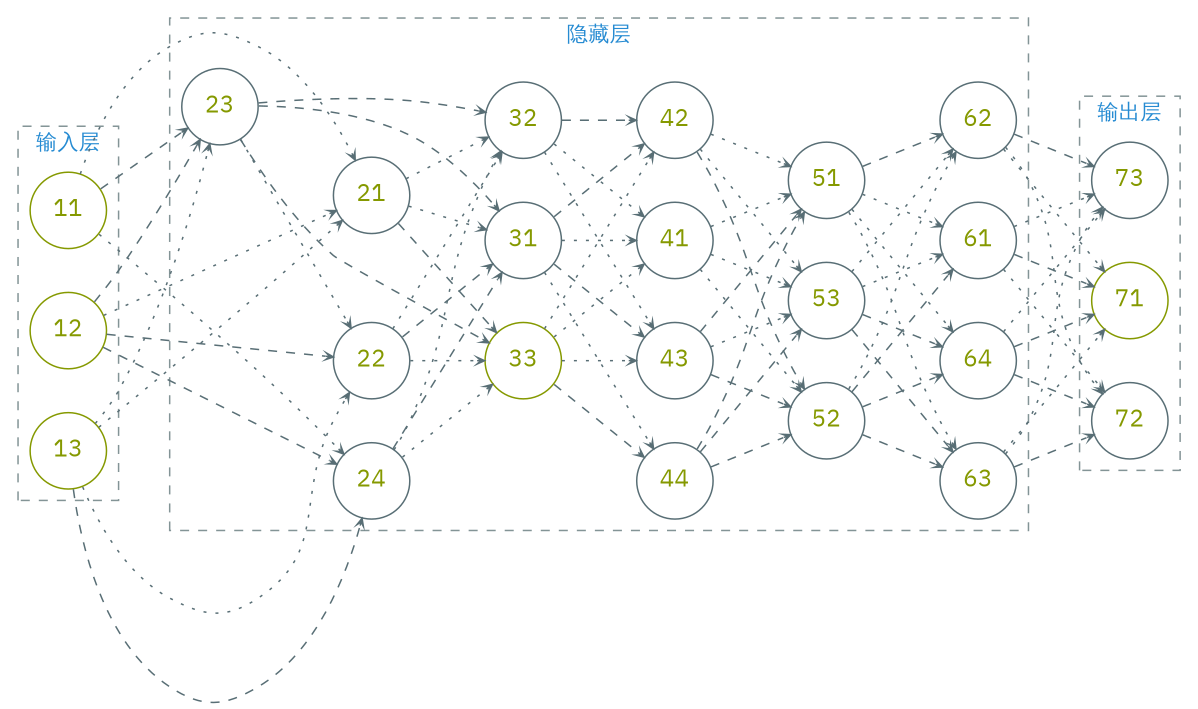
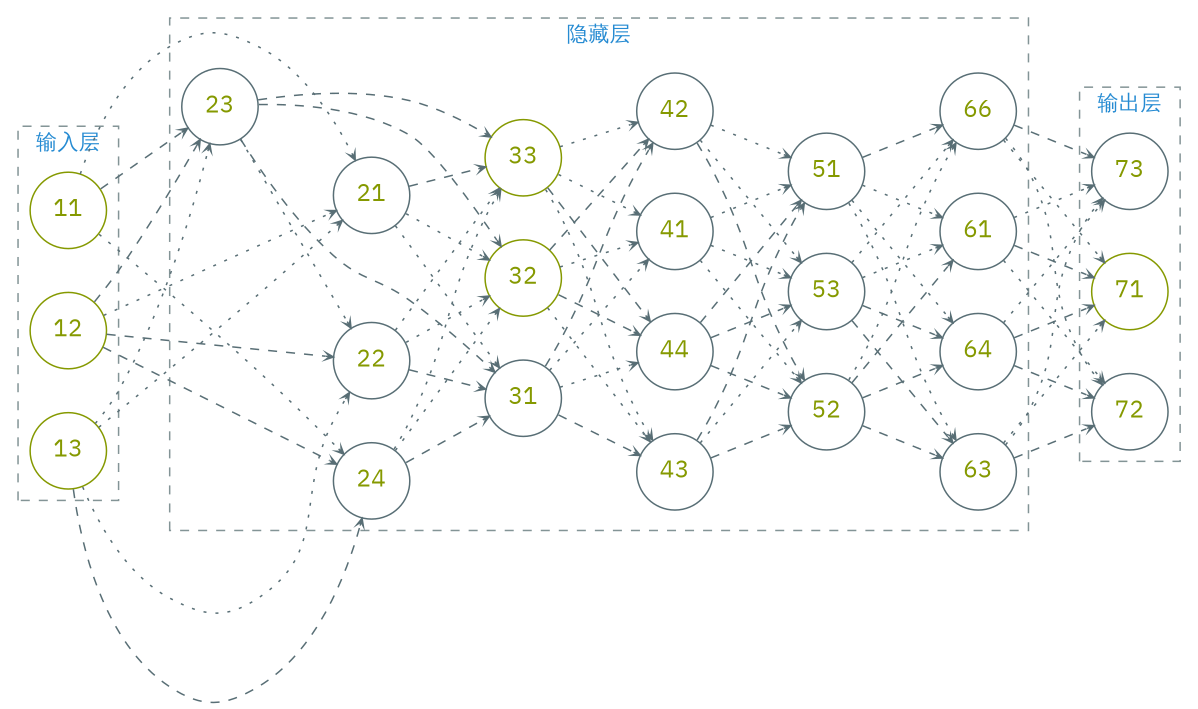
node "32": color #586e75 -> #859900
node "62": label "62" -> "66"
edge "32" -> "44": added
